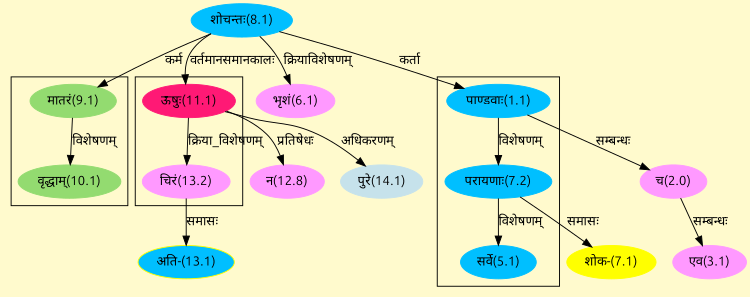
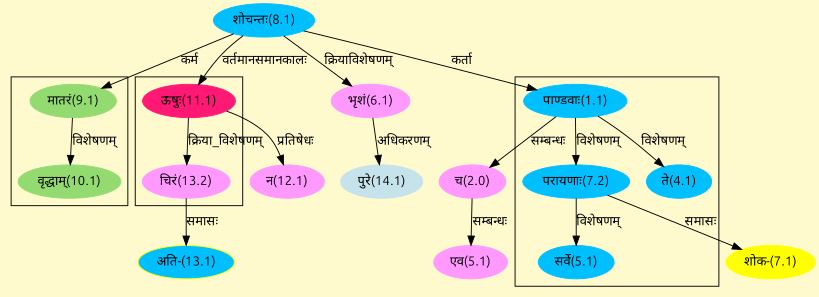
edge "ऊषुः(11.1)" -> "पुरे(14.1)": now "भृशं(6.1)" -> "पुरे(14.1)"
node "न(12.8)": label "न(12.8)" -> "न(12.1)"
node "ते(4.1)": added
node "एव(3.1)": label "एव(3.1)" -> "एव(5.1)"
